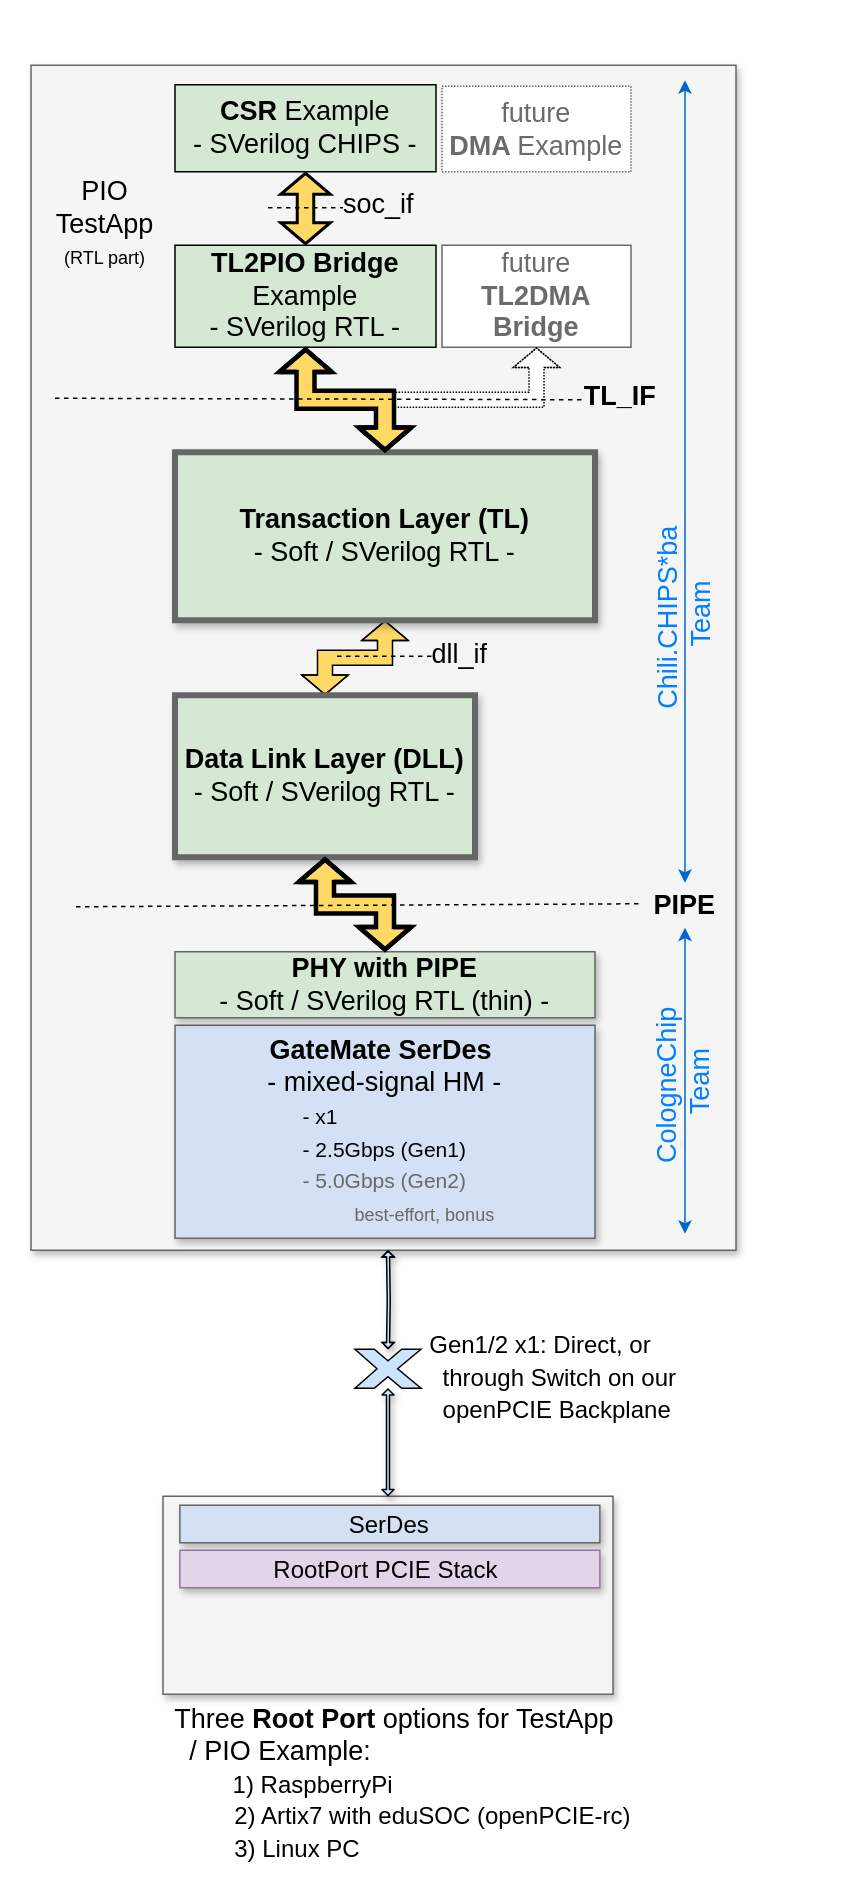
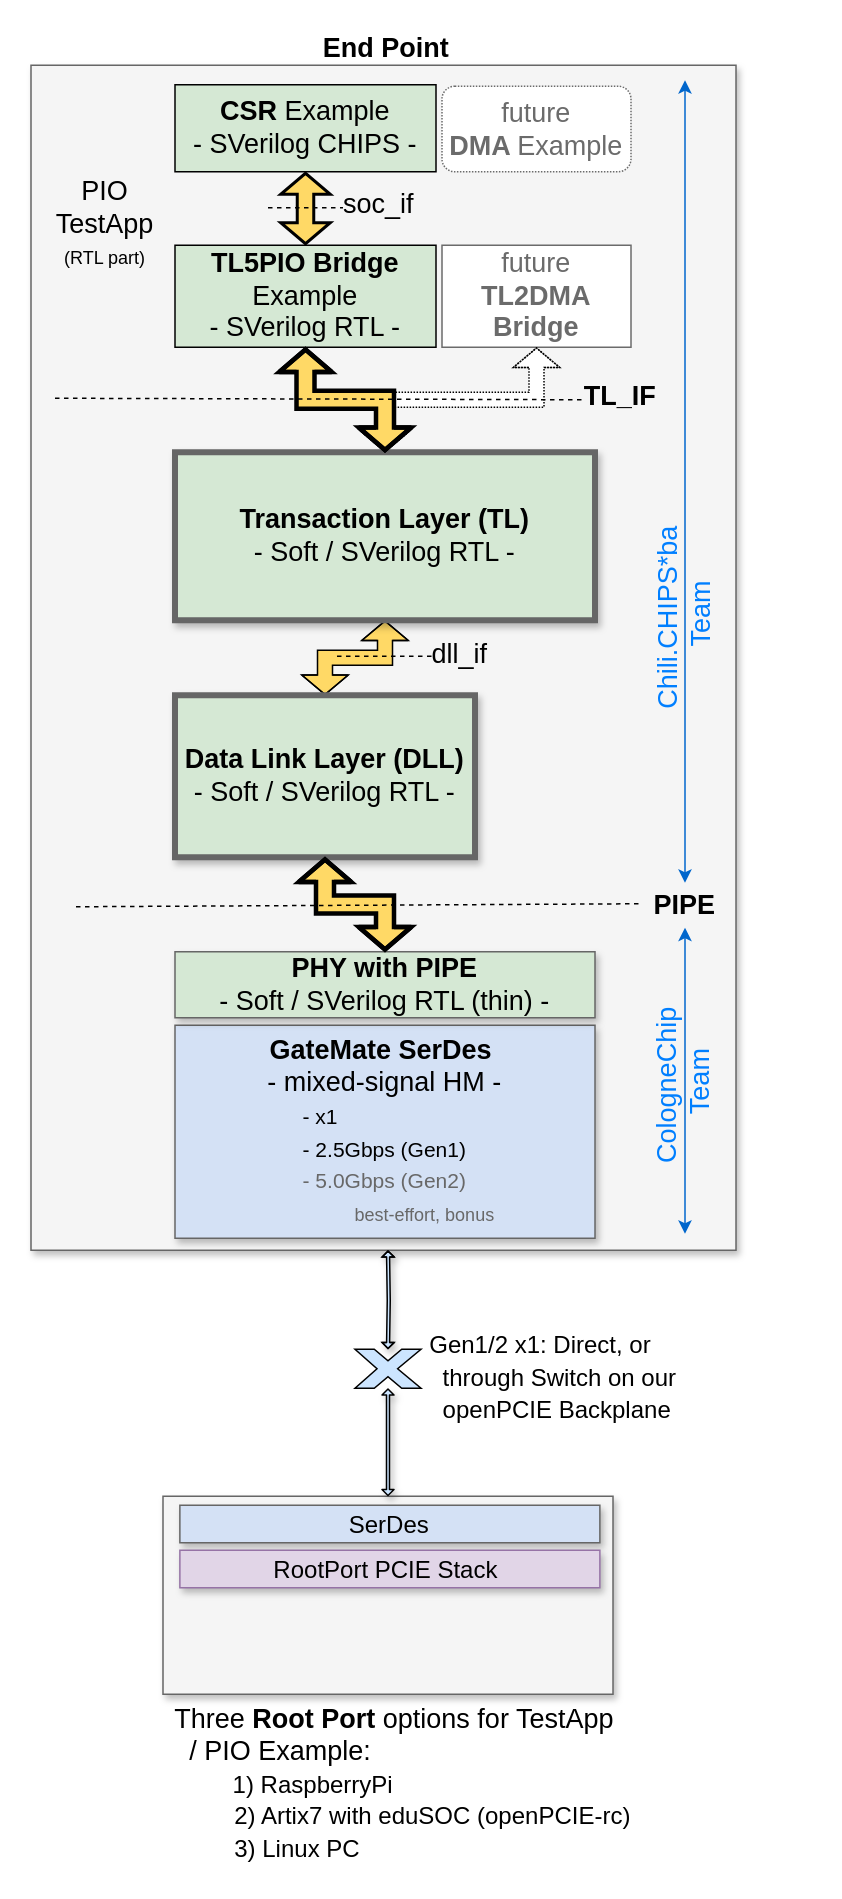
node "End Point": added
node "future DMA Example": shape rectangle -> rounded rectangle
node "TL2PIO Bridge Example - SVerilog RTL -": label "TL2PIO Bridge Example - SVerilog RTL -" -> "TL5PIO Bridge Example - SVerilog RTL -"
